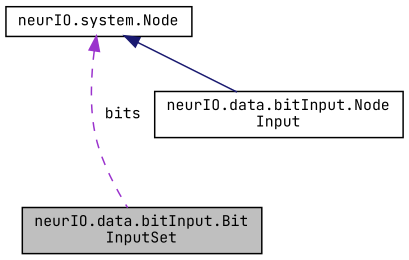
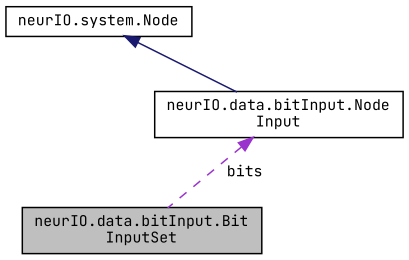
edge "neurIO.data.bitInput.Bit InputSet" -> "neurIO.system.Node": now "neurIO.data.bitInput.Bit InputSet" -> "neurIO.data.bitInput.Node Input"
